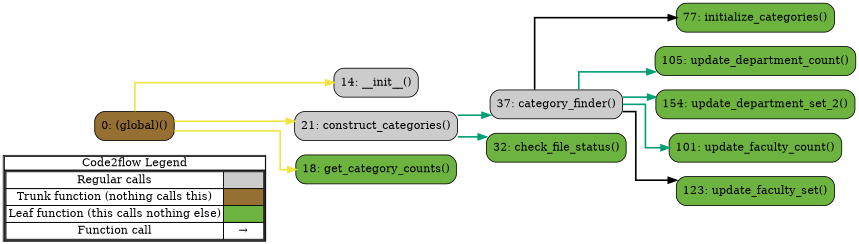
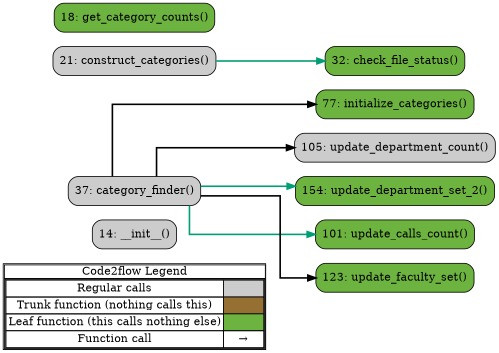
node "105: update_department_count()": fillcolor #6db33f -> #cccccc
edge "37: category_finder()" -> "105: update_department_count()": color #009e73 -> #000000
edge "21: construct_categories()" -> "37: category_finder()": removed
node "0: (global)()": removed
node "101: update_faculty_count()": label "101: update_faculty_count()" -> "101: update_calls_count()"
